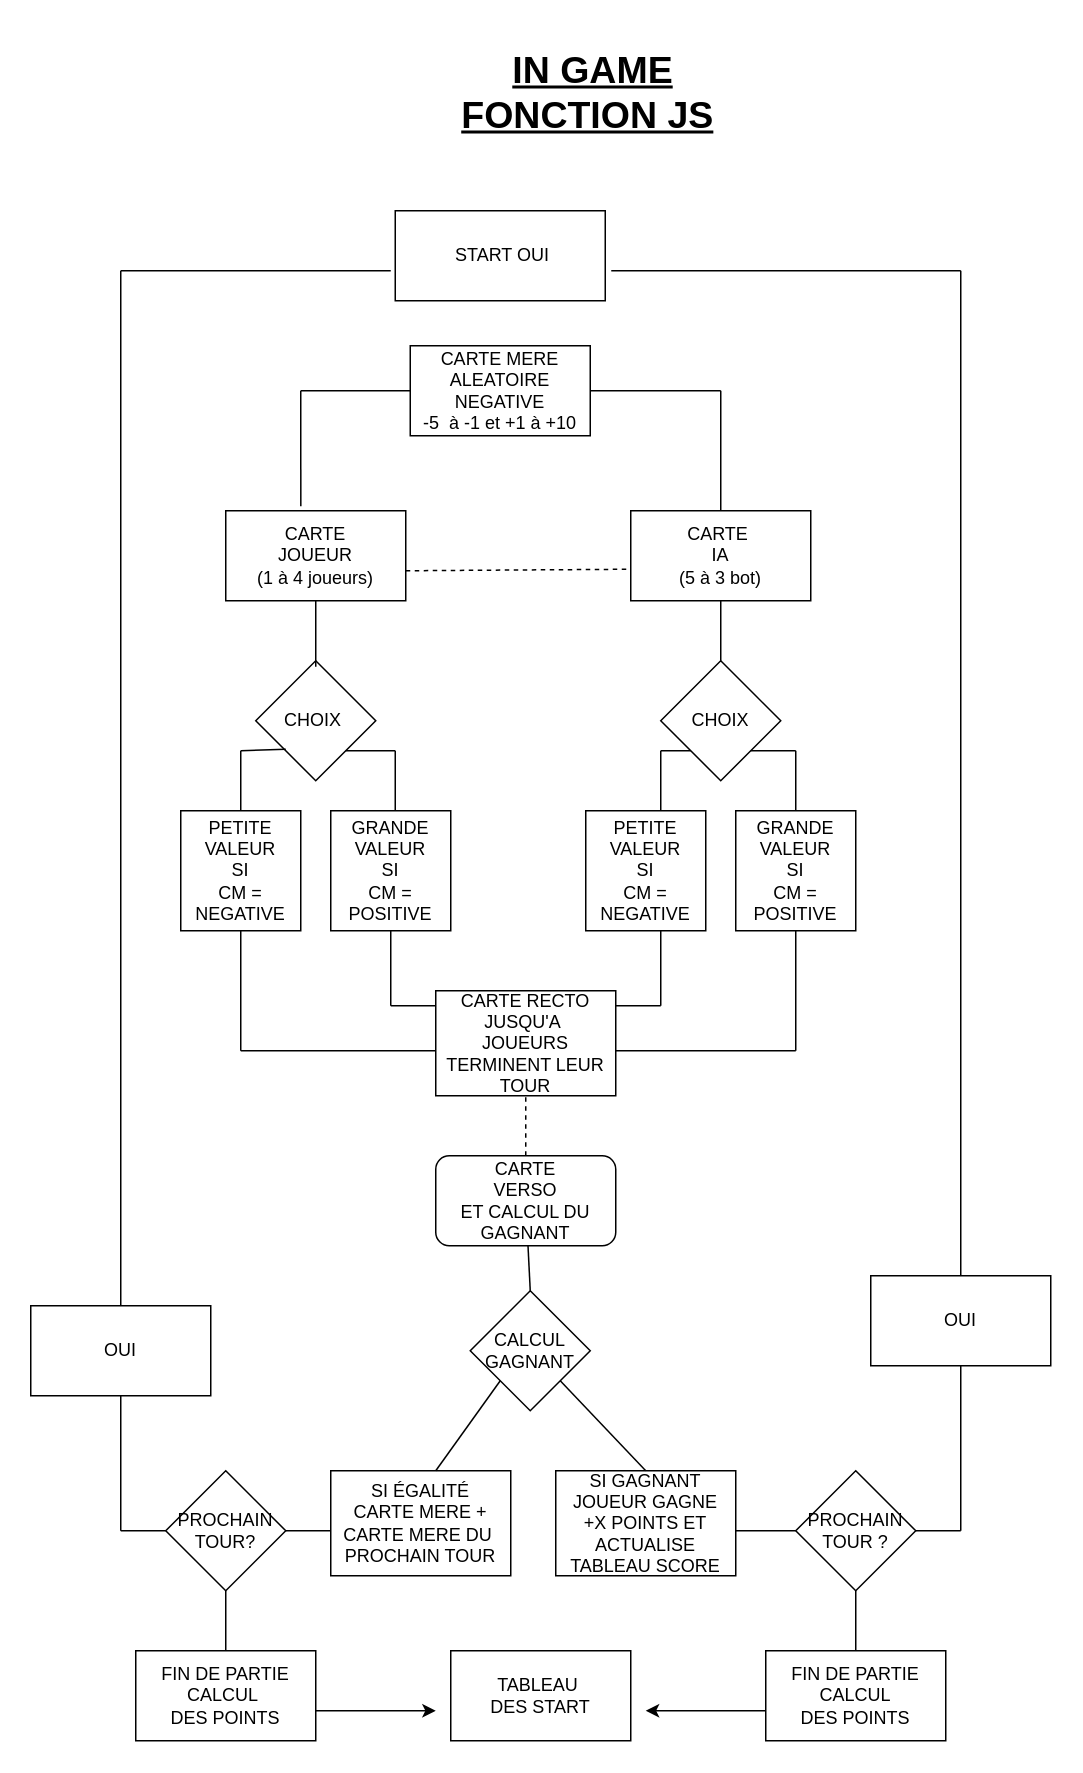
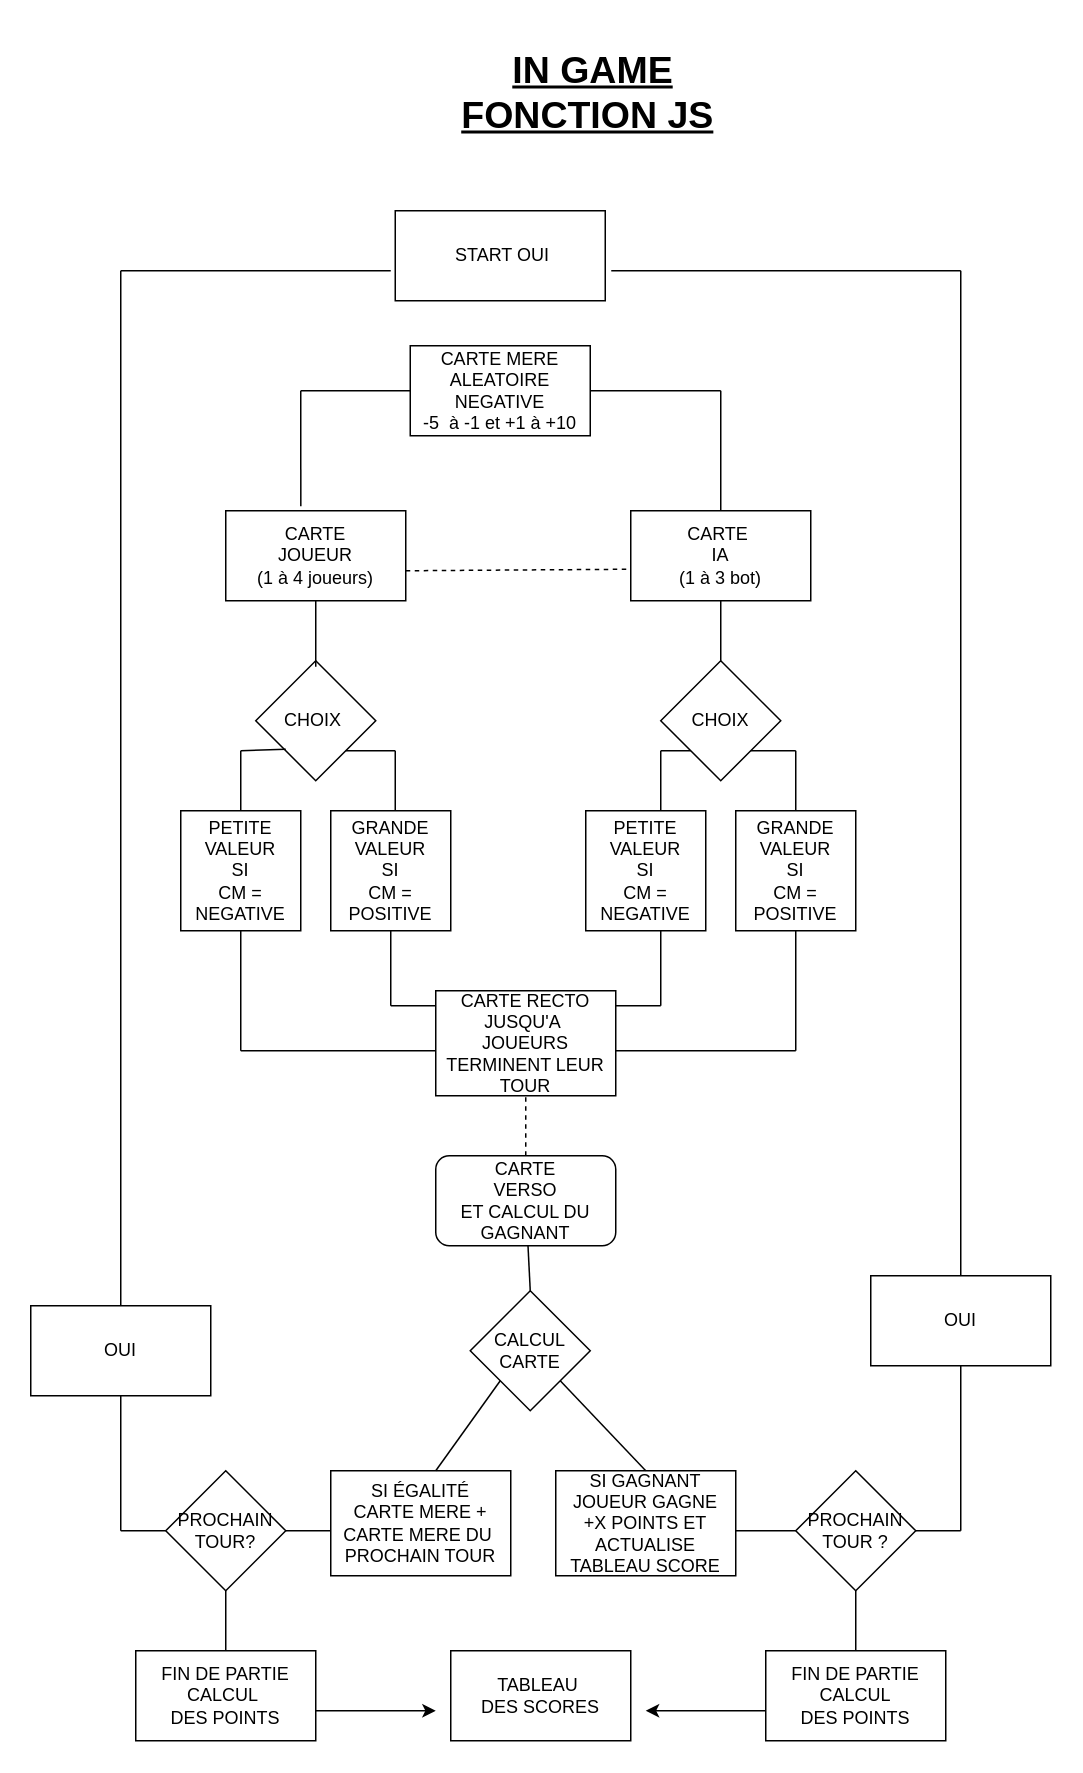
node "CARTE IA (5 à 3 bot)": label "CARTE IA (5 à 3 bot)" -> "CARTE IA (1 à 3 bot)"
node "CALCUL GAGNANT": label "CALCUL GAGNANT" -> "CALCUL CARTE"
node "TABLEAU DES START": label "TABLEAU DES START" -> "TABLEAU DES SCORES"
